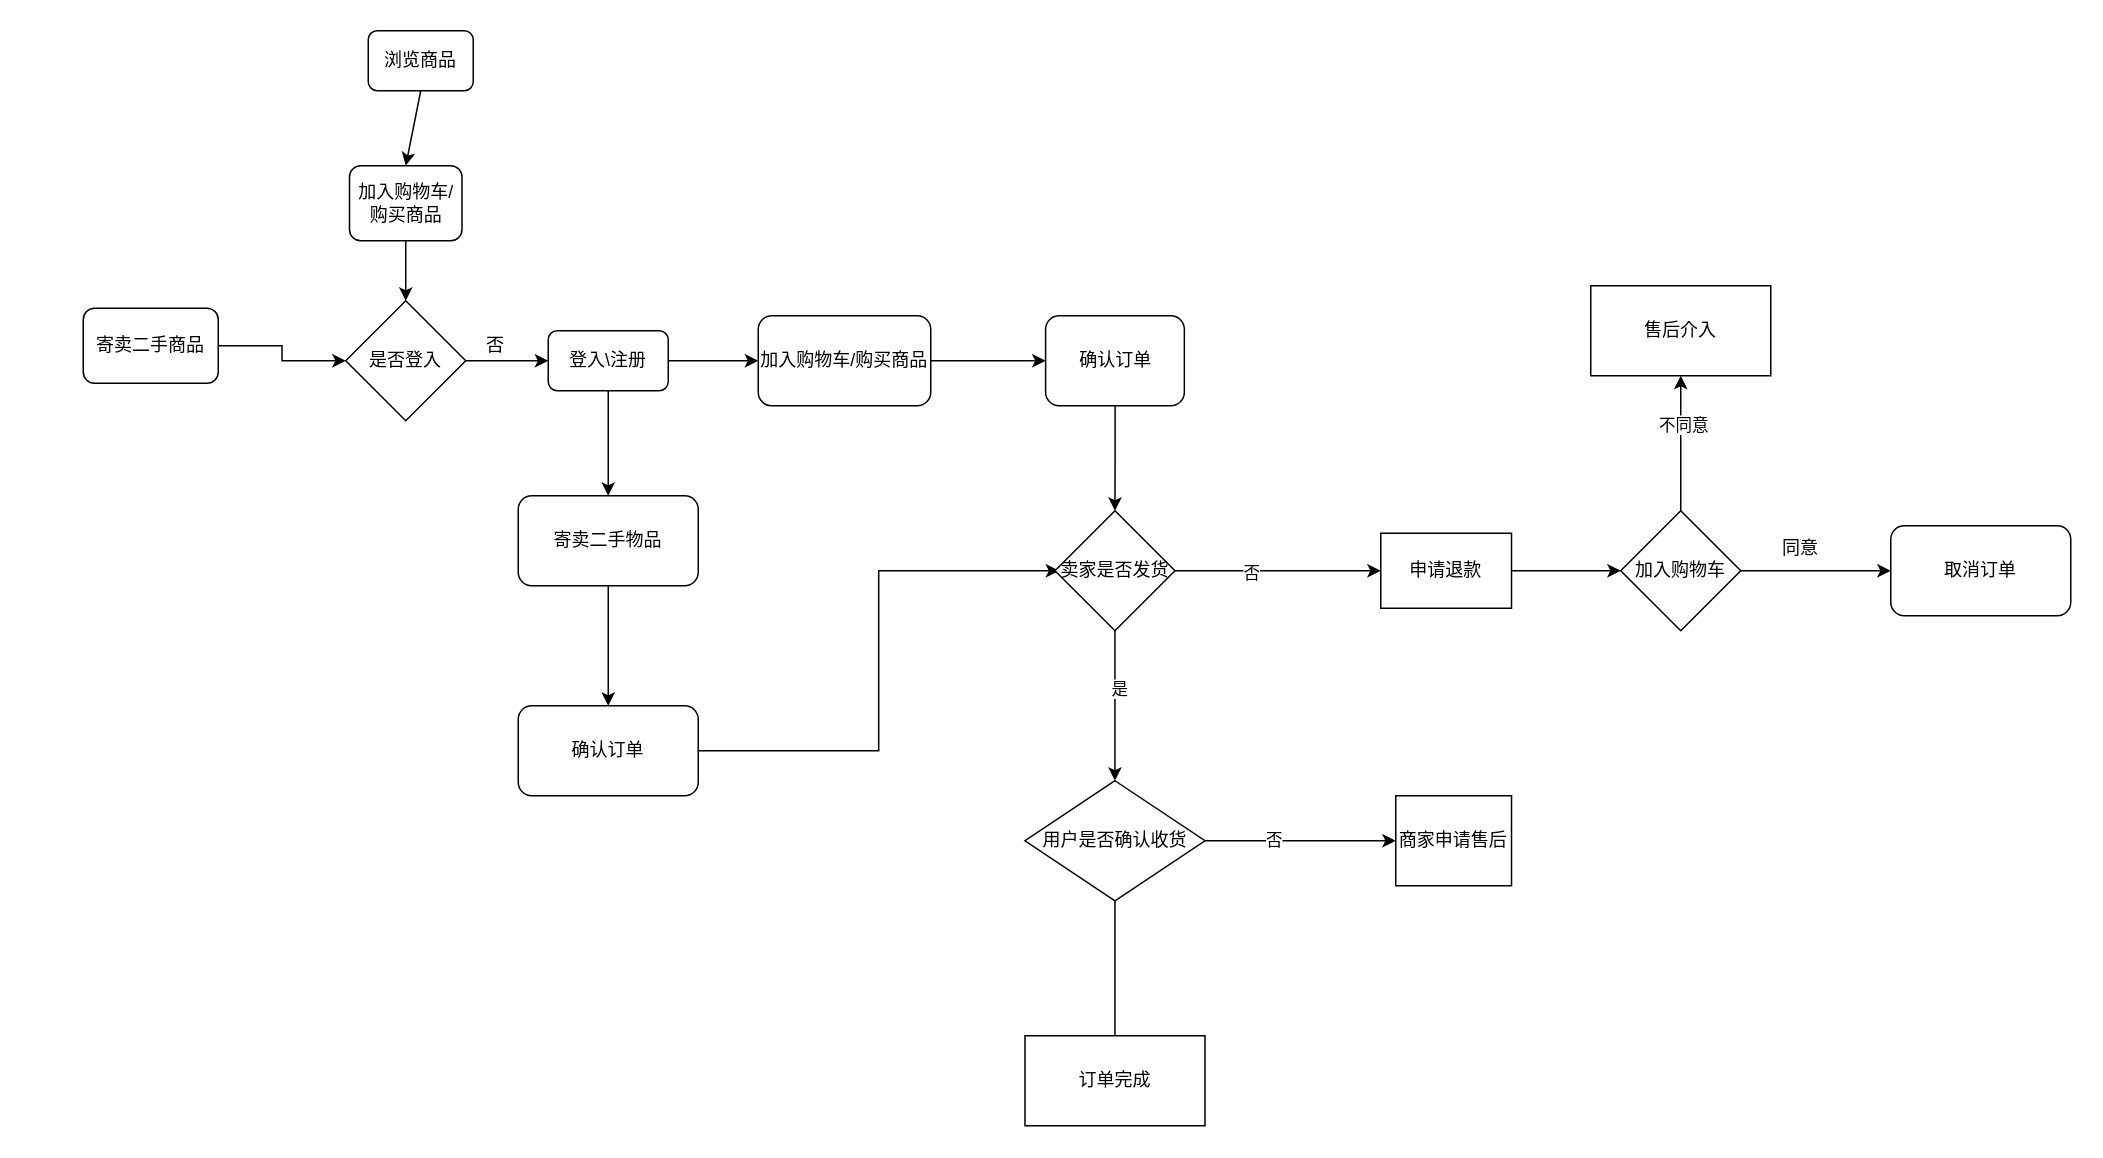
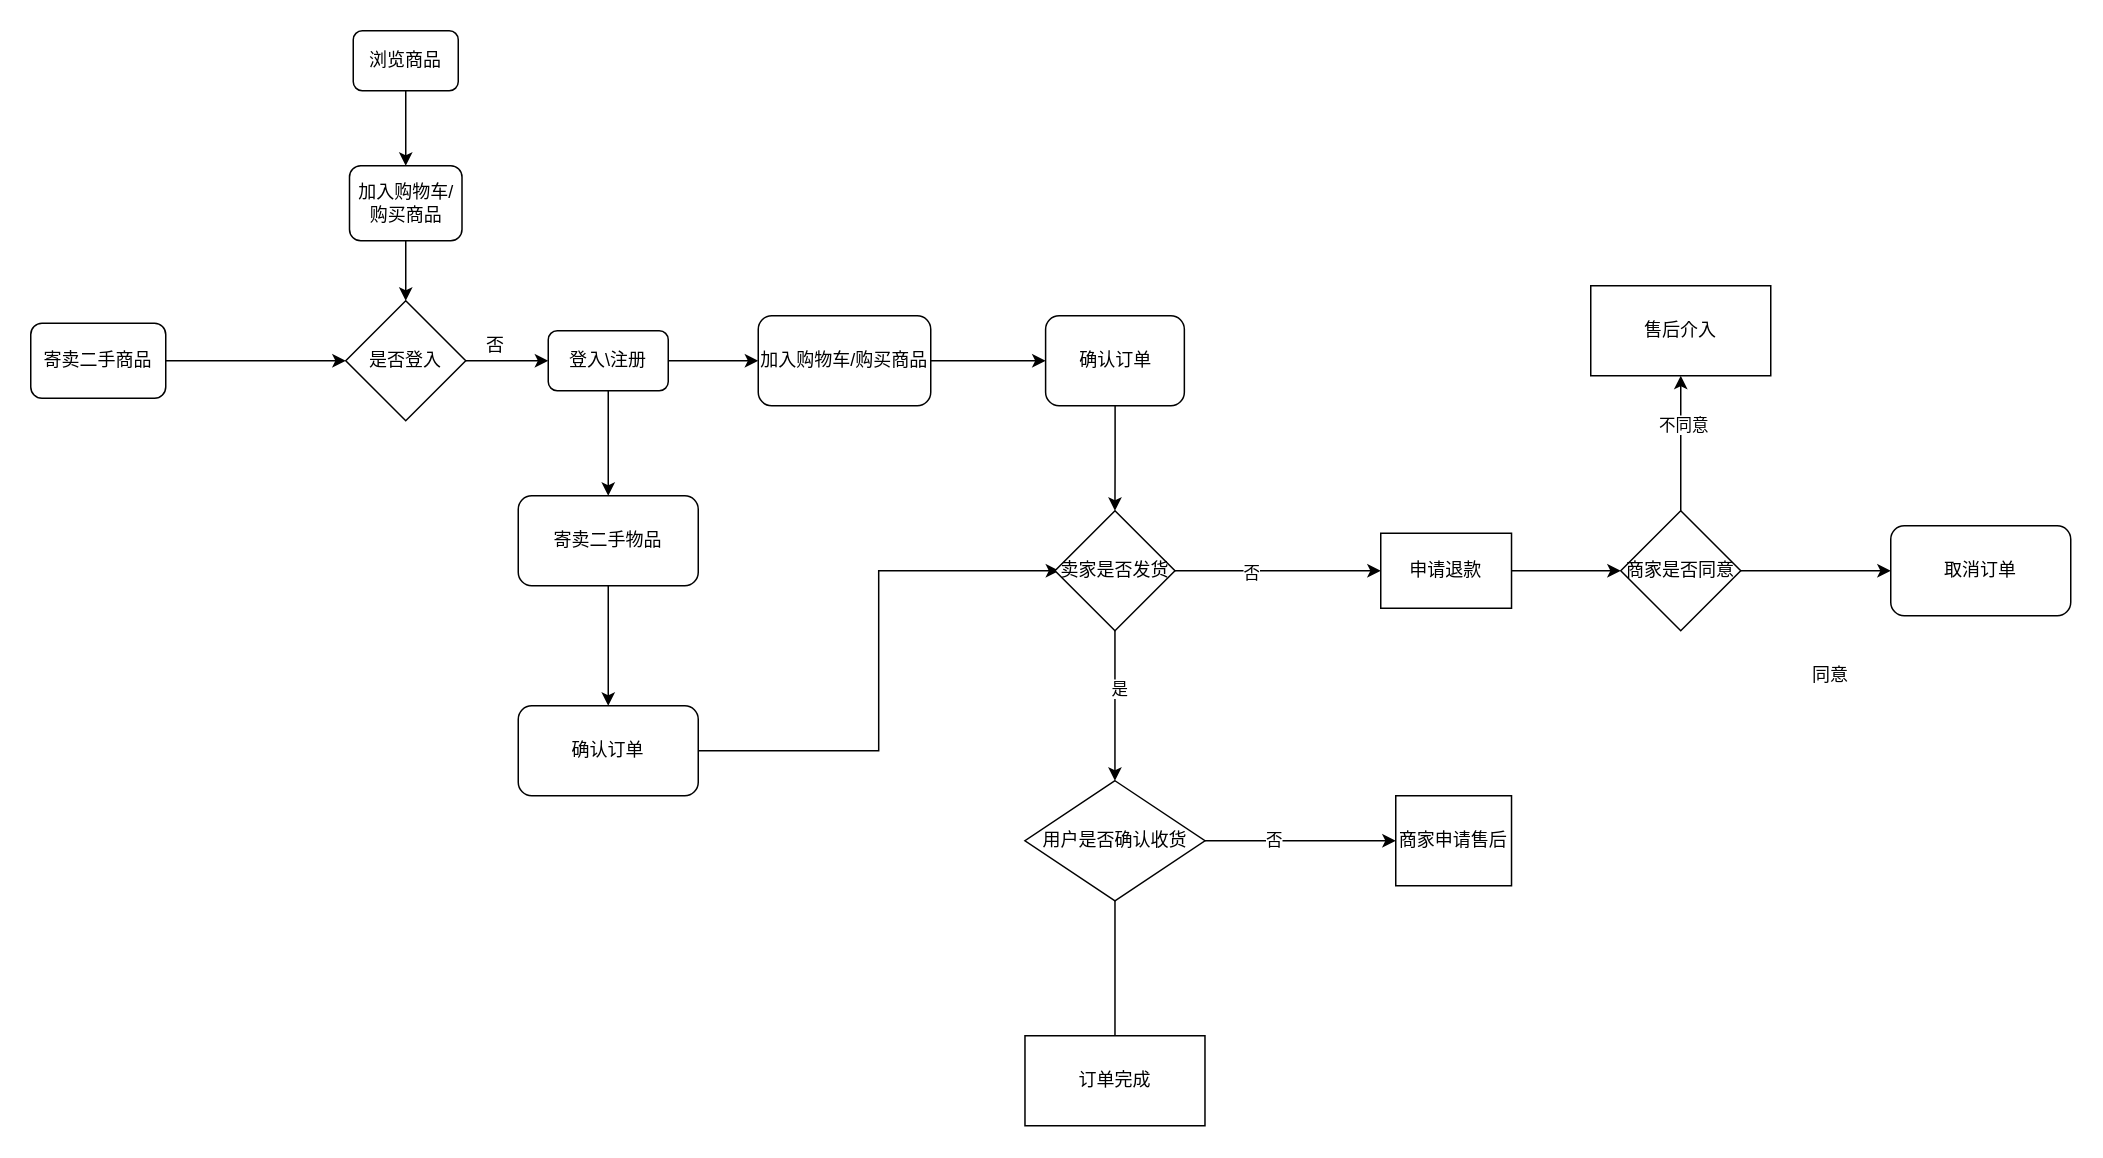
node "浏览商品": moved (421, 61) -> (406, 61)
node "寄卖二手商品": moved (151, 346) -> (98, 361)
node "同意": moved (1801, 548) -> (1831, 676)
node "加入购物车": label "加入购物车" -> "商家是否同意"
